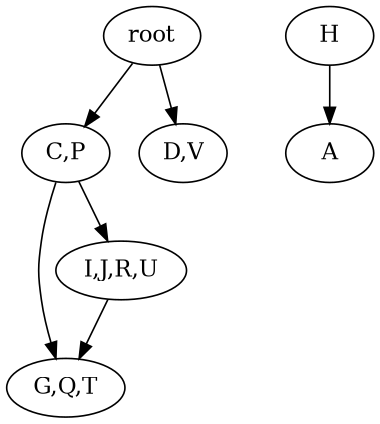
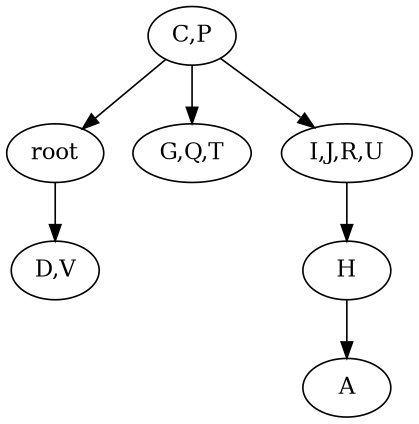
edge "root" -> "C,P": reversed
edge "I,J,R,U" -> "G,Q,T": now "I,J,R,U" -> "H"
